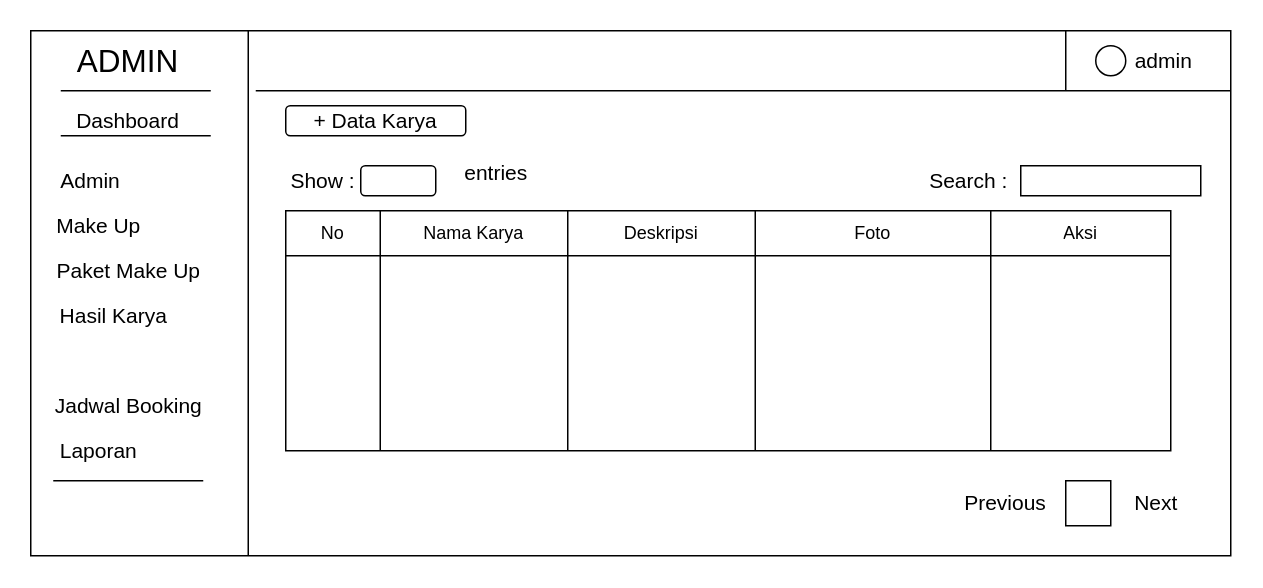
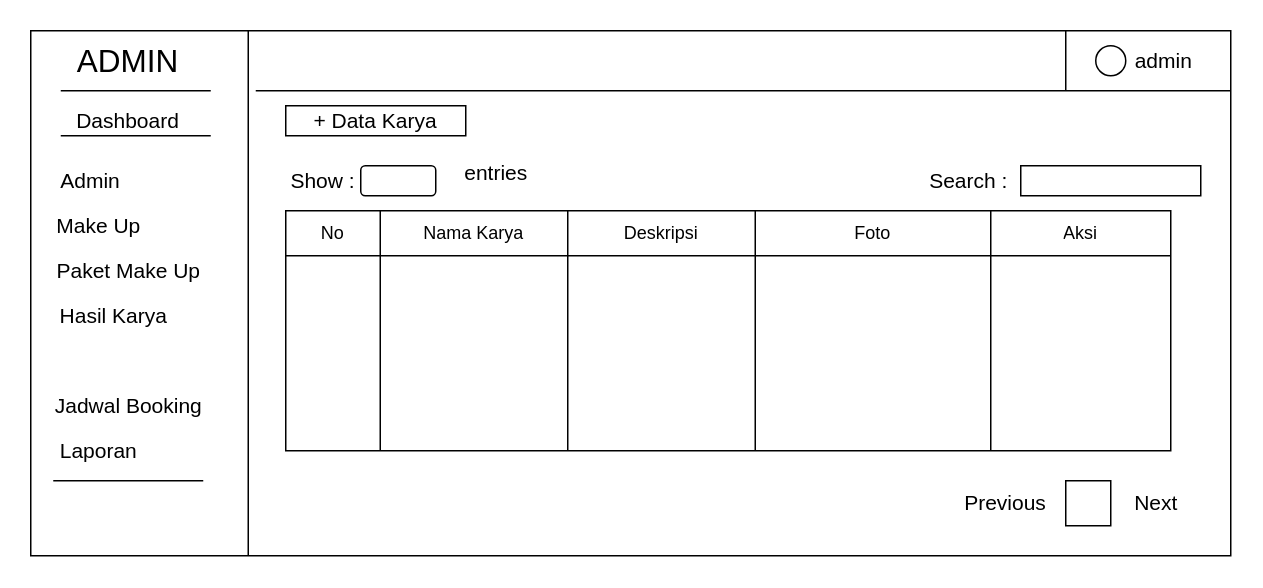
node "+ Data Karya": shape rounded rectangle -> rectangle
